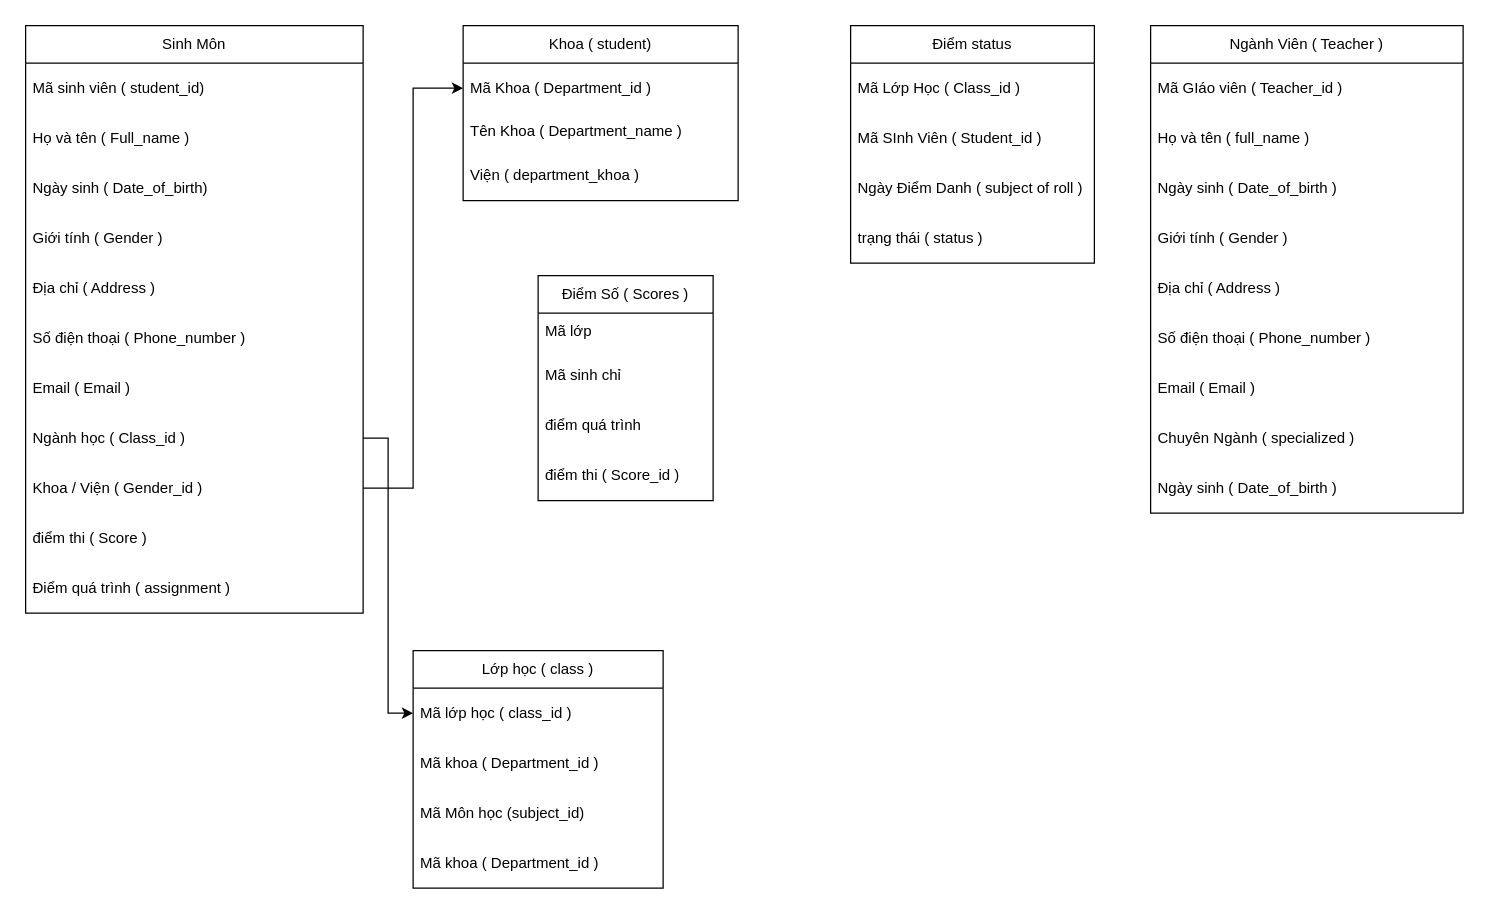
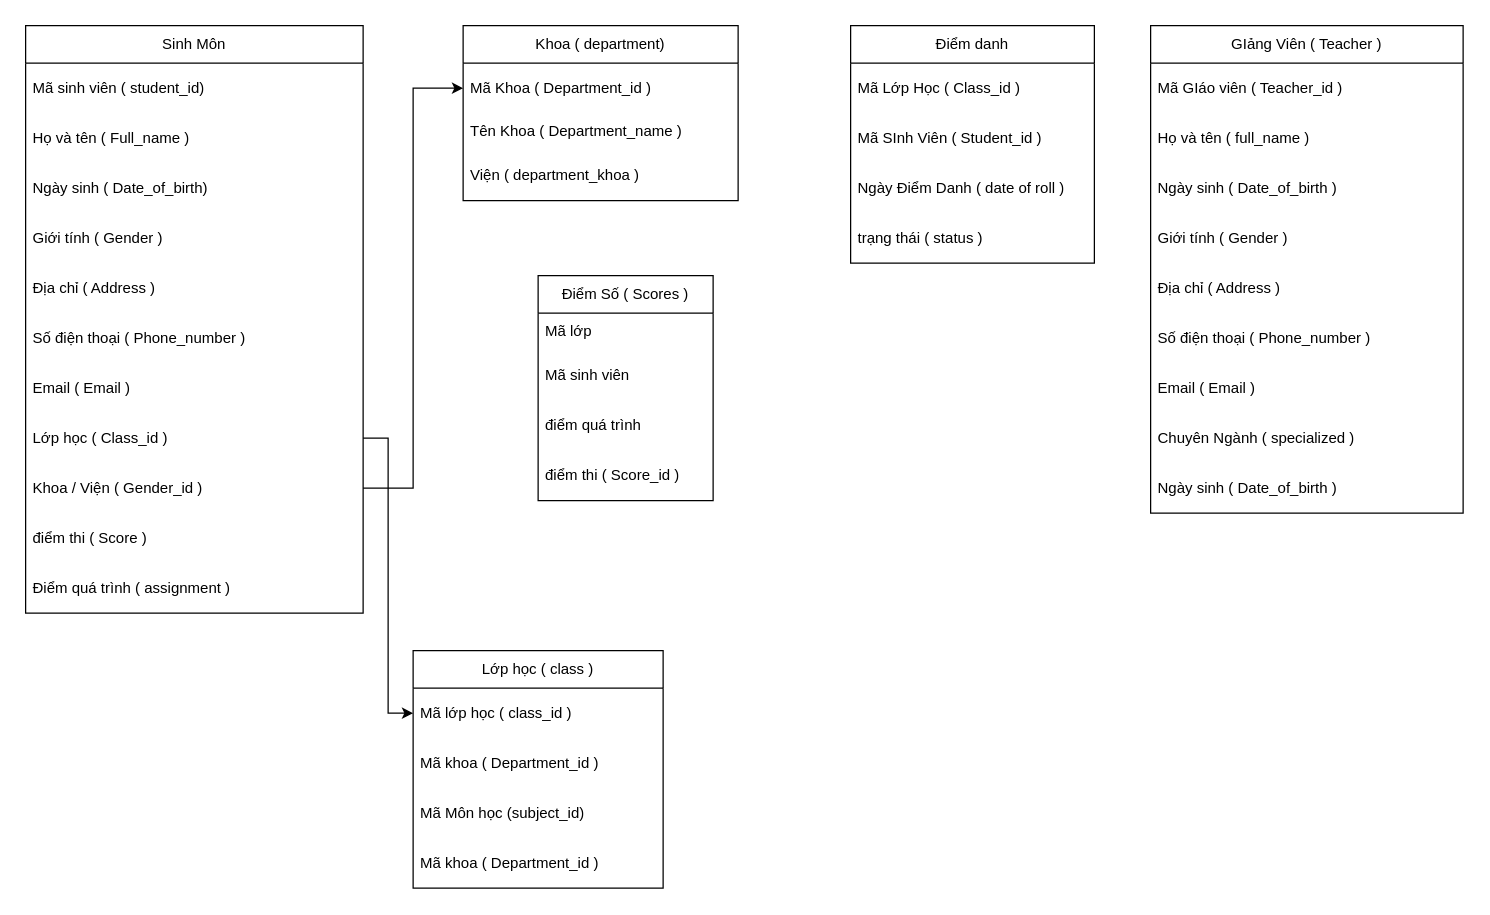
node "Khoa ( student)": label "Khoa ( student)" -> "Khoa ( department)"
node "Điểm status": label "Điểm status" -> "Điểm danh"
node "Ngành Viên ( Teacher )": label "Ngành Viên ( Teacher )" -> "GIảng Viên ( Teacher )"
node "Ngày Điểm Danh ( subject of roll )": label "Ngày Điểm Danh ( subject of roll )" -> "Ngày Điểm Danh ( date of roll )"
node "Mã sinh chỉ": label "Mã sinh chỉ" -> "Mã sinh viên"
node "Ngành học ( Class_id )": label "Ngành học ( Class_id )" -> "Lớp học ( Class_id )"
